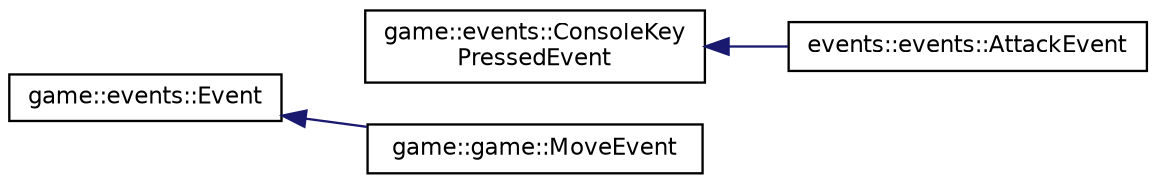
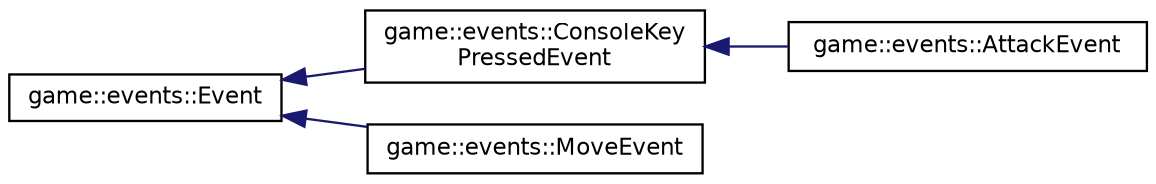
node "events::events::AttackEvent": label "events::events::AttackEvent" -> "game::events::AttackEvent"
edge "game::events::ConsoleKey PressedEvent" -> "game::events::Event": added
node "game::game::MoveEvent": label "game::game::MoveEvent" -> "game::events::MoveEvent"
